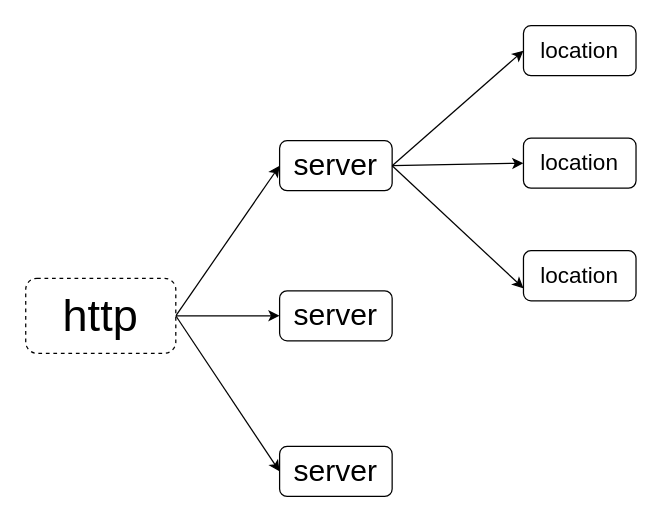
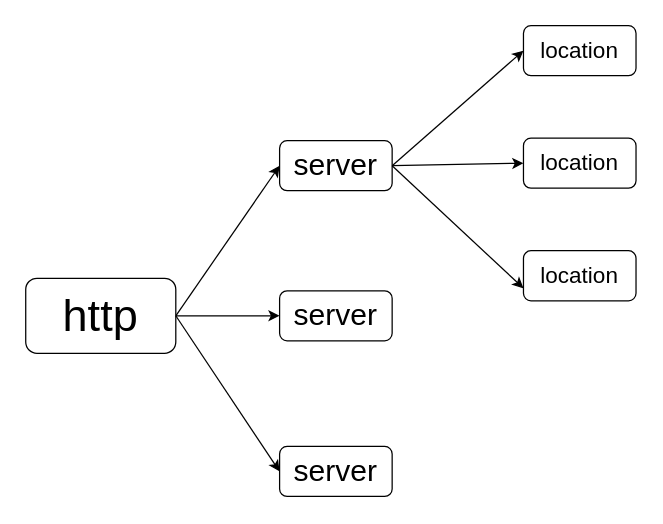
node "http": style dashed -> solid
